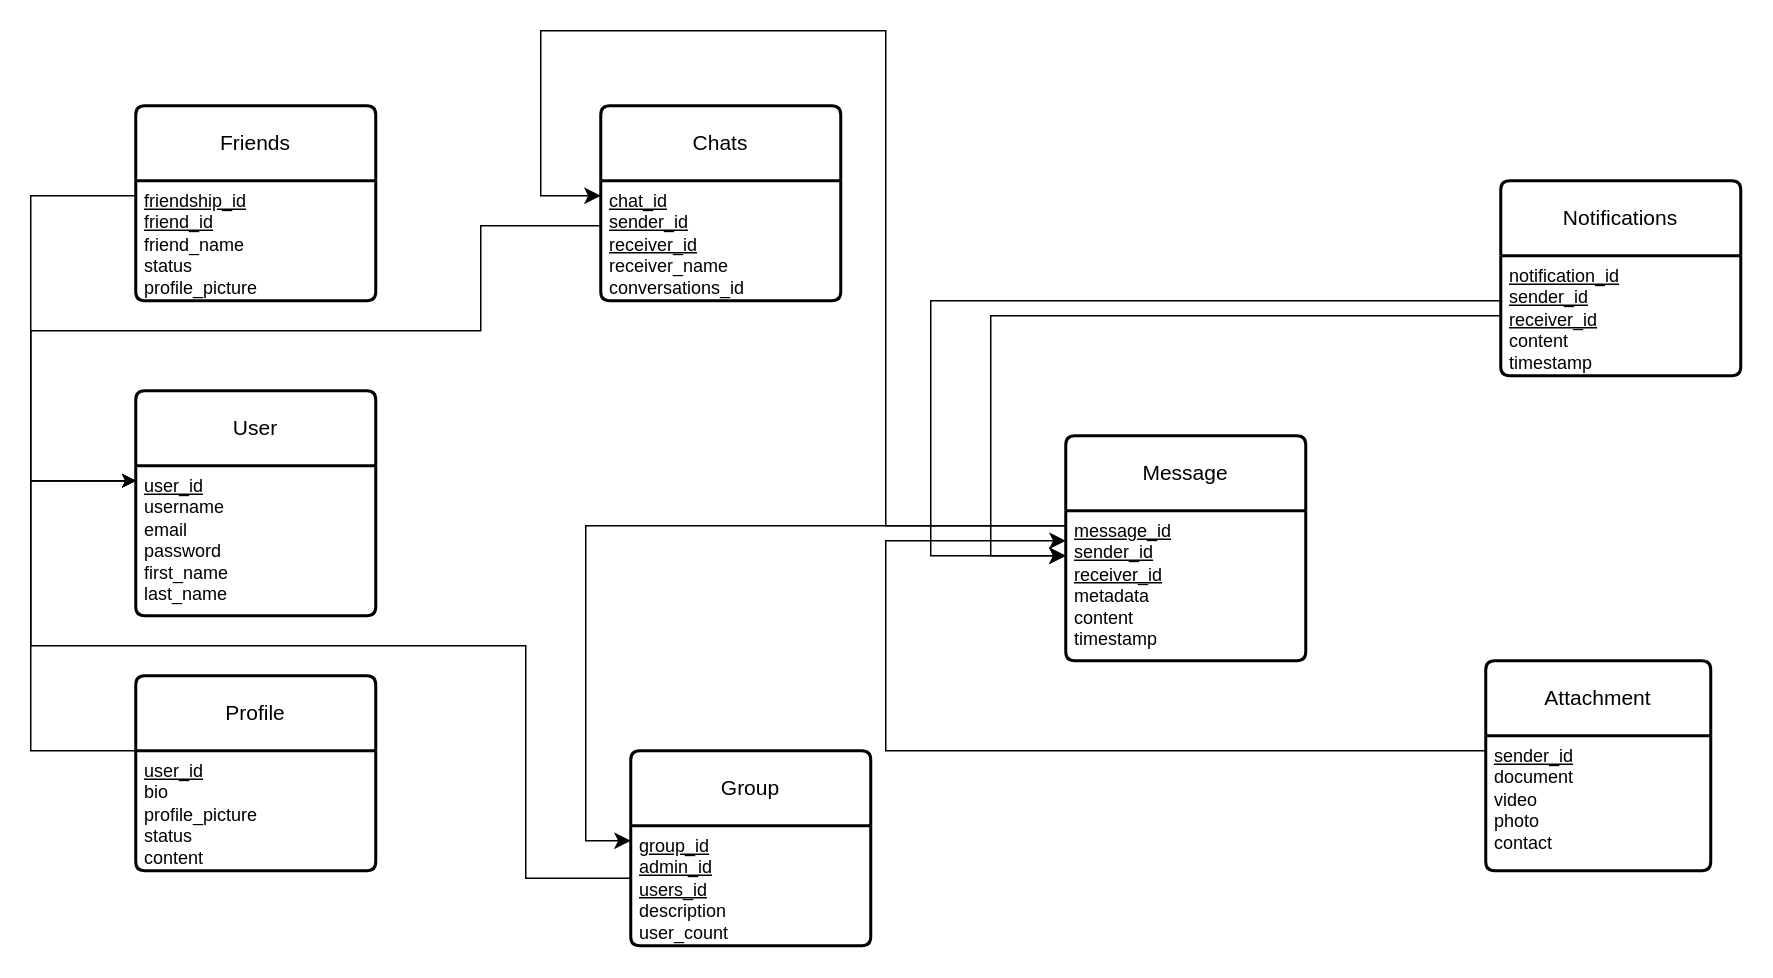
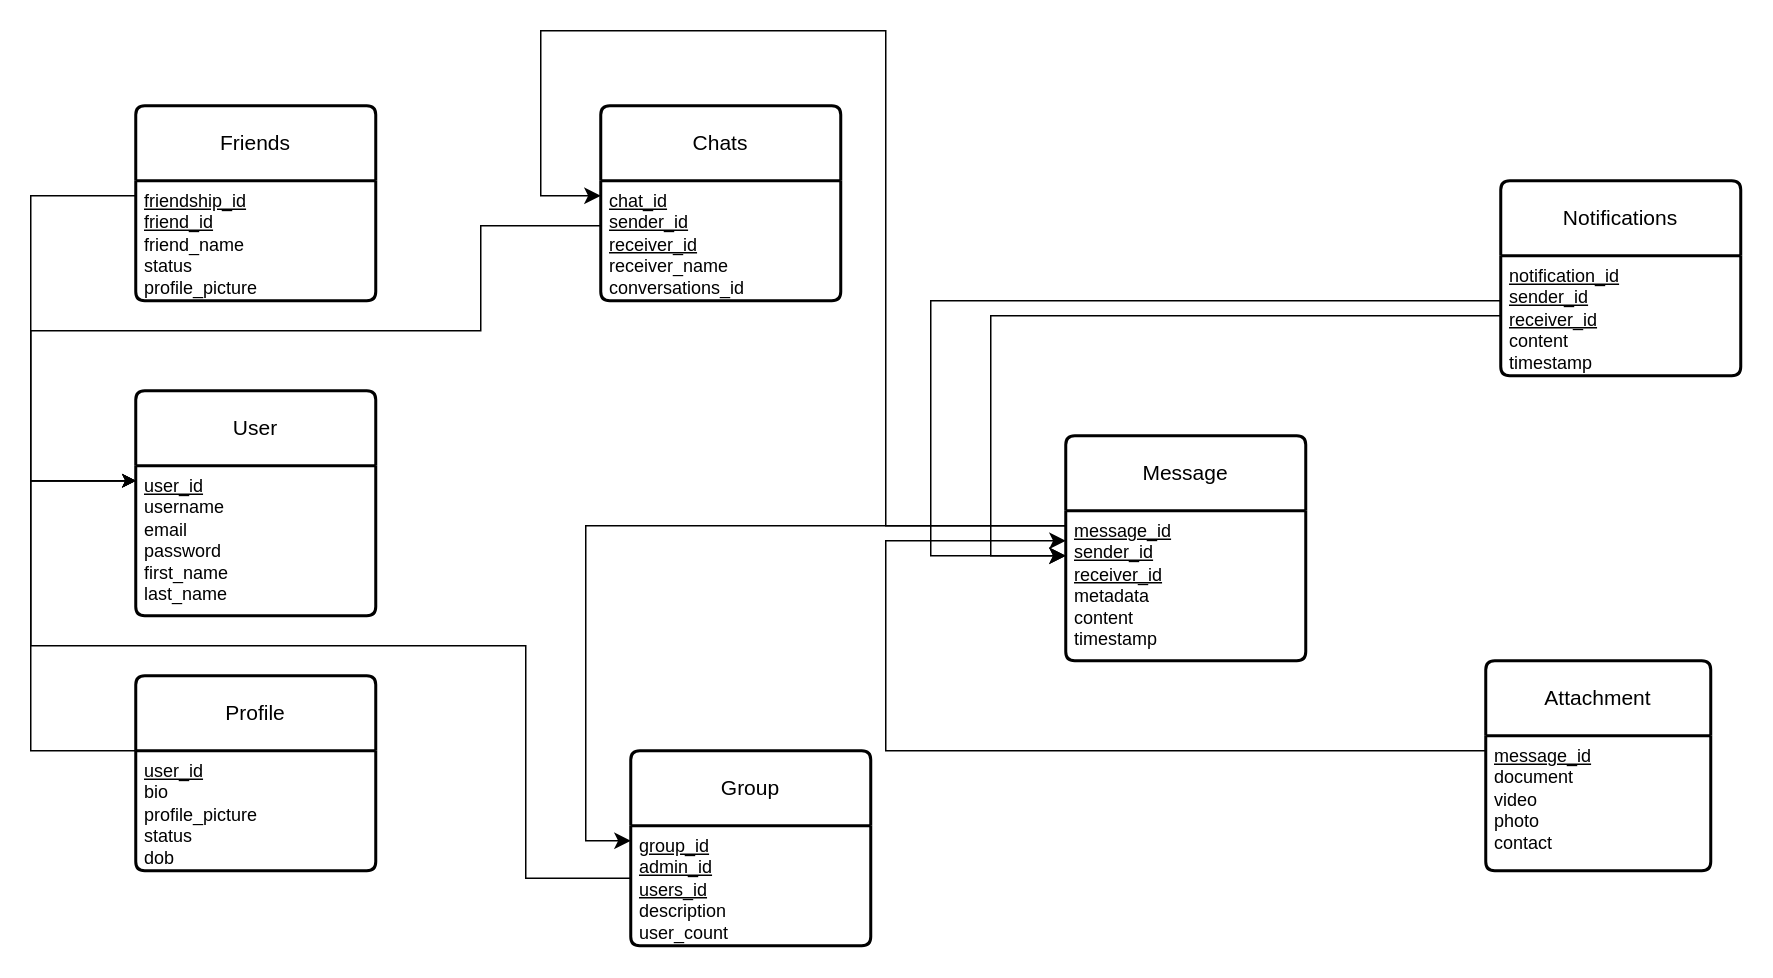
node "sender_id document video photo contact": label "sender_id document video photo contact" -> "message_id document video photo contact"
node "user_id bio profile_picture status content": label "user_id bio profile_picture status content" -> "user_id bio profile_picture status dob"
